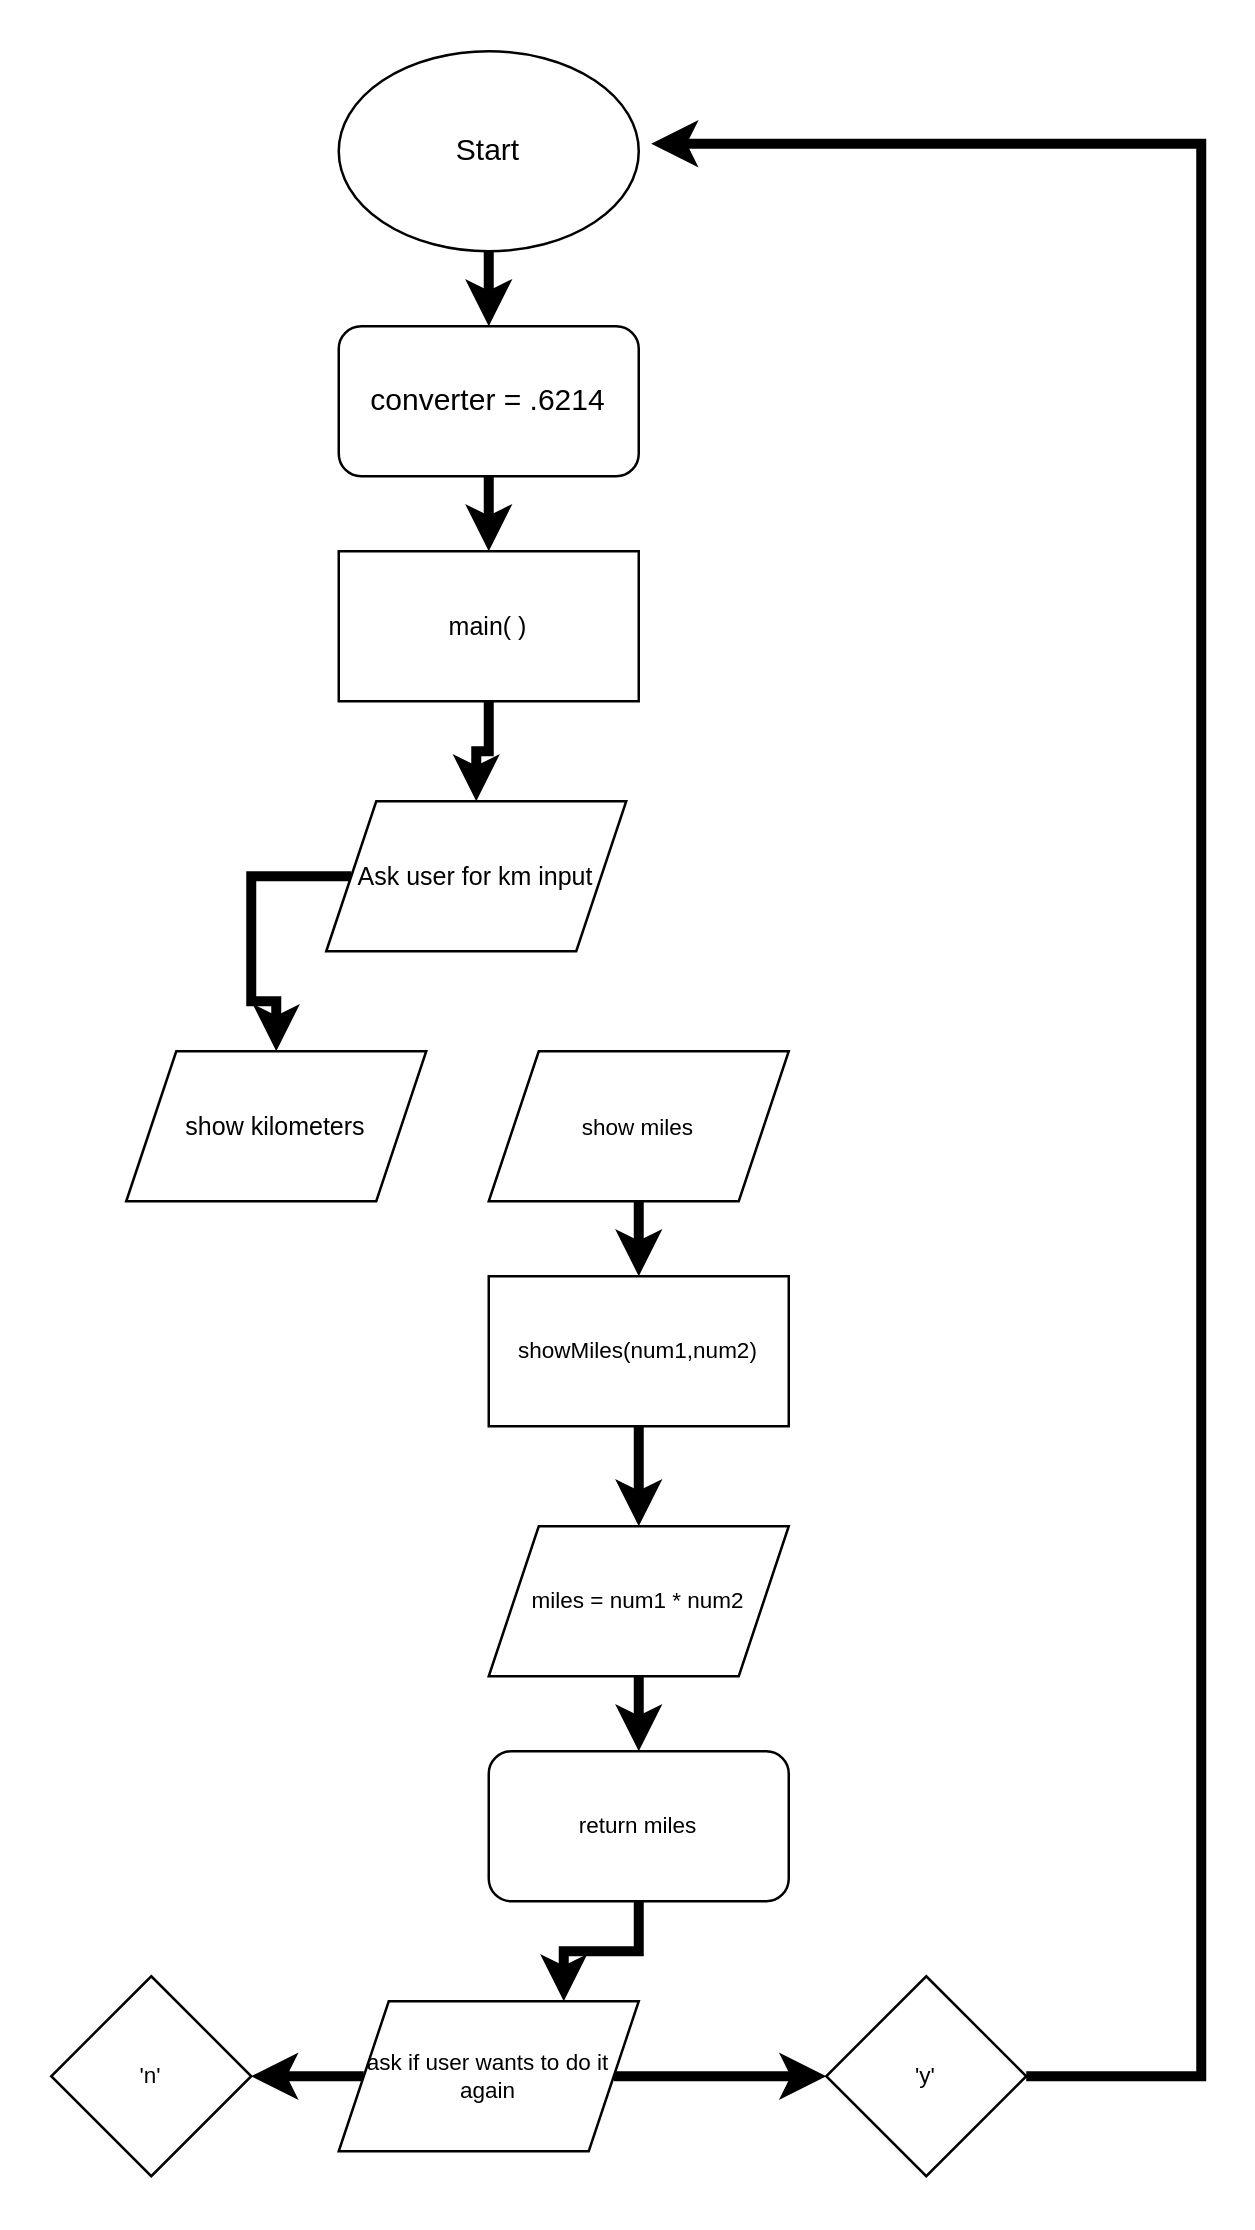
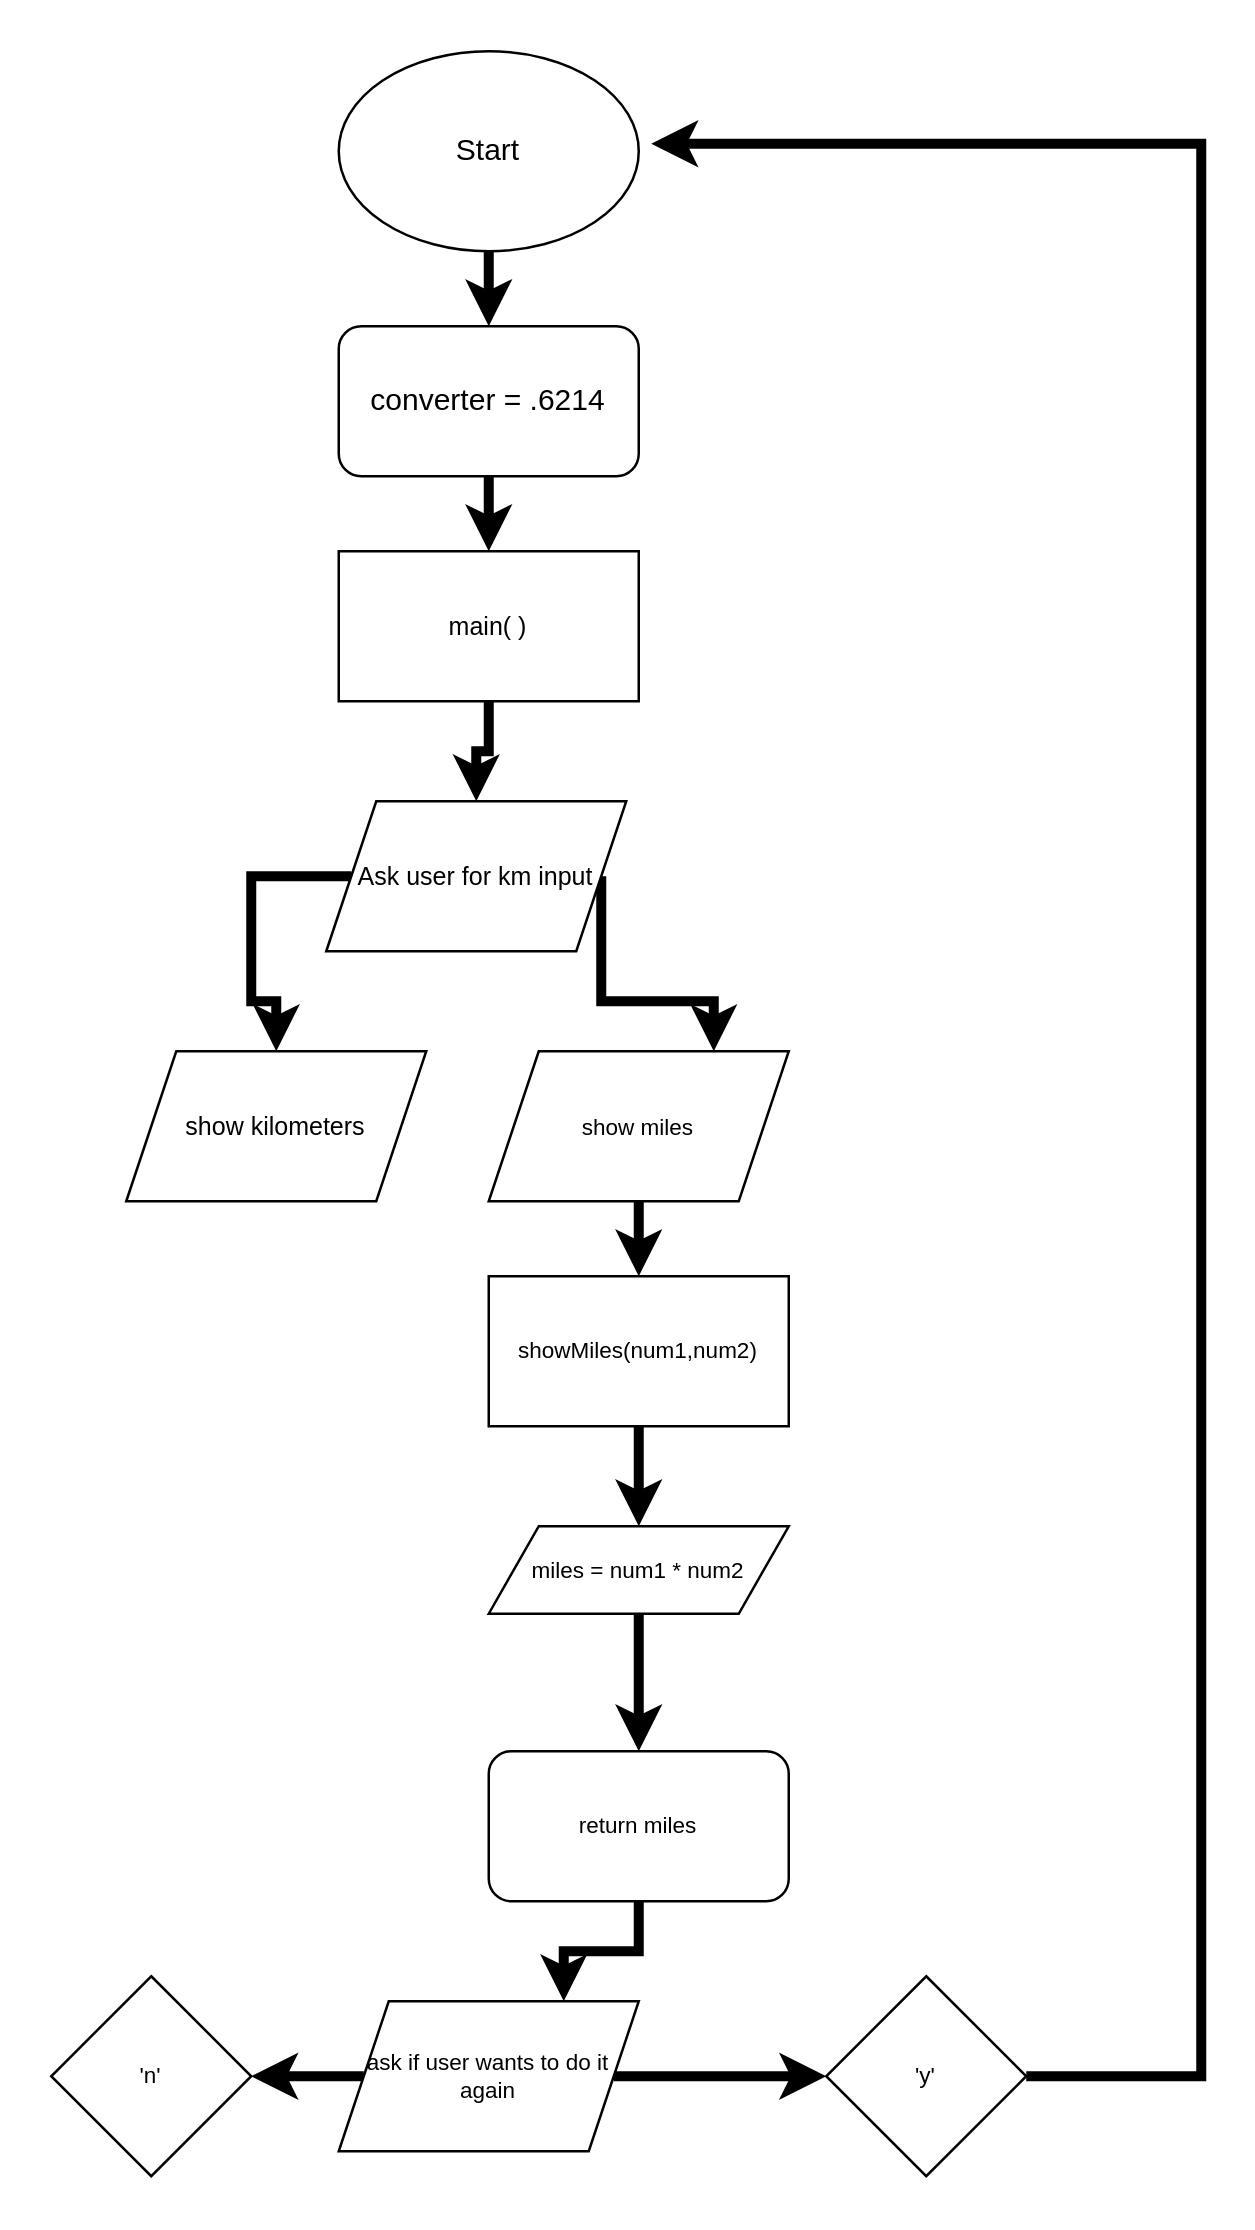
edge "Ask user for km input" -> "show miles": added
node "miles = num1 * num2": size 300x150 -> 300x88
